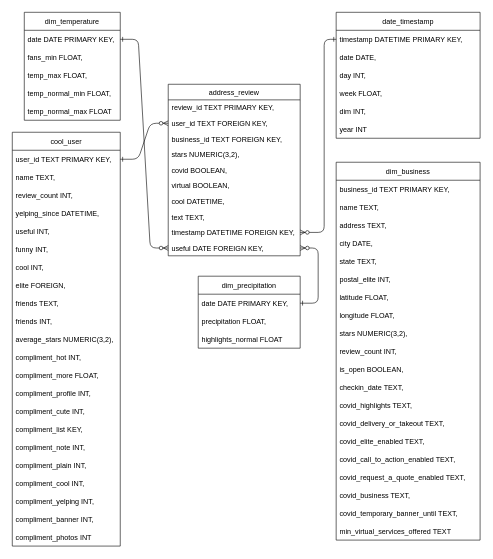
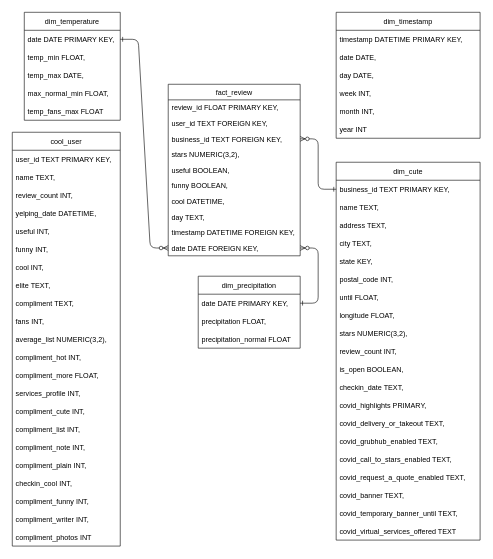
node "date_timestamp": label "date_timestamp" -> "dim_timestamp"
node "fans_min FLOAT,": label "fans_min FLOAT," -> "temp_min FLOAT,"
node "temp_max FLOAT,": label "temp_max FLOAT," -> "temp_max DATE,"
node "day INT,": label "day INT," -> "day DATE,"
node "address_review": label "address_review" -> "fact_review"
node "temp_normal_min FLOAT,": label "temp_normal_min FLOAT," -> "max_normal_min FLOAT,"
node "week FLOAT,": label "week FLOAT," -> "week INT,"
node "review_id TEXT PRIMARY KEY,": label "review_id TEXT PRIMARY KEY," -> "review_id FLOAT PRIMARY KEY,"
node "temp_normal_max FLOAT": label "temp_normal_max FLOAT" -> "temp_fans_max FLOAT"
node "dim INT,": label "dim INT," -> "month INT,"
edge "user_id TEXT FOREIGN KEY," -- "user_id TEXT PRIMARY KEY,": removed
edge "business_id TEXT FOREIGN KEY," -- "business_id TEXT PRIMARY KEY,": added
node "covid BOOLEAN,": label "covid BOOLEAN," -> "useful BOOLEAN,"
node "dim_business": label "dim_business" -> "dim_cute"
node "virtual BOOLEAN,": label "virtual BOOLEAN," -> "funny BOOLEAN,"
node "yelping_since DATETIME,": label "yelping_since DATETIME," -> "yelping_date DATETIME,"
node "text TEXT,": label "text TEXT," -> "day TEXT,"
edge "timestamp DATETIME PRIMARY KEY," -- "timestamp DATETIME FOREIGN KEY,": removed
node "city DATE,": label "city DATE," -> "city TEXT,"
node "useful DATE FOREIGN KEY,": label "useful DATE FOREIGN KEY," -> "date DATE FOREIGN KEY,"
node "state TEXT,": label "state TEXT," -> "state KEY,"
node "postal_elite INT,": label "postal_elite INT," -> "postal_code INT,"
node "elite FOREIGN,": label "elite FOREIGN," -> "elite TEXT,"
node "latitude FLOAT,": label "latitude FLOAT," -> "until FLOAT,"
node "friends TEXT,": label "friends TEXT," -> "compliment TEXT,"
node "friends INT,": label "friends INT," -> "fans INT,"
node "average_stars NUMERIC(3,2),": label "average_stars NUMERIC(3,2)," -> "average_list NUMERIC(3,2),"
node "highlights_normal FLOAT": label "highlights_normal FLOAT" -> "precipitation_normal FLOAT"
node "compliment_profile INT,": label "compliment_profile INT," -> "services_profile INT,"
node "covid_highlights TEXT,": label "covid_highlights TEXT," -> "covid_highlights PRIMARY,"
node "compliment_list KEY,": label "compliment_list KEY," -> "compliment_list INT,"
node "covid_elite_enabled TEXT,": label "covid_elite_enabled TEXT," -> "covid_grubhub_enabled TEXT,"
node "covid_call_to_action_enabled TEXT,": label "covid_call_to_action_enabled TEXT," -> "covid_call_to_stars_enabled TEXT,"
node "compliment_cool INT,": label "compliment_cool INT," -> "checkin_cool INT,"
node "covid_business TEXT,": label "covid_business TEXT," -> "covid_banner TEXT,"
node "compliment_yelping INT,": label "compliment_yelping INT," -> "compliment_funny INT,"
node "compliment_banner INT,": label "compliment_banner INT," -> "compliment_writer INT,"
node "min_virtual_services_offered TEXT": label "min_virtual_services_offered TEXT" -> "covid_virtual_services_offered TEXT"
